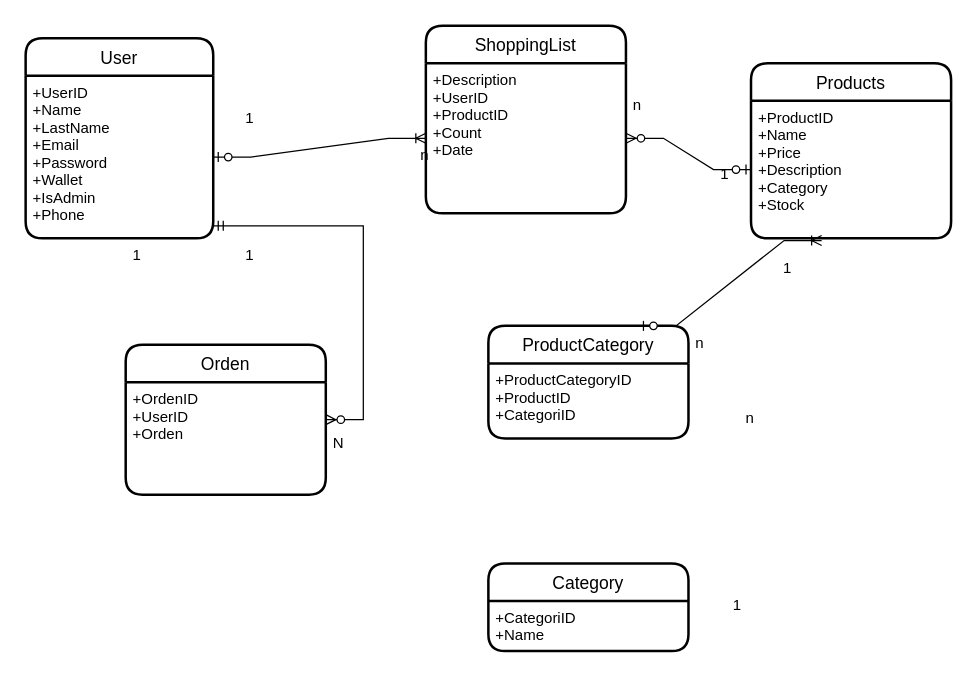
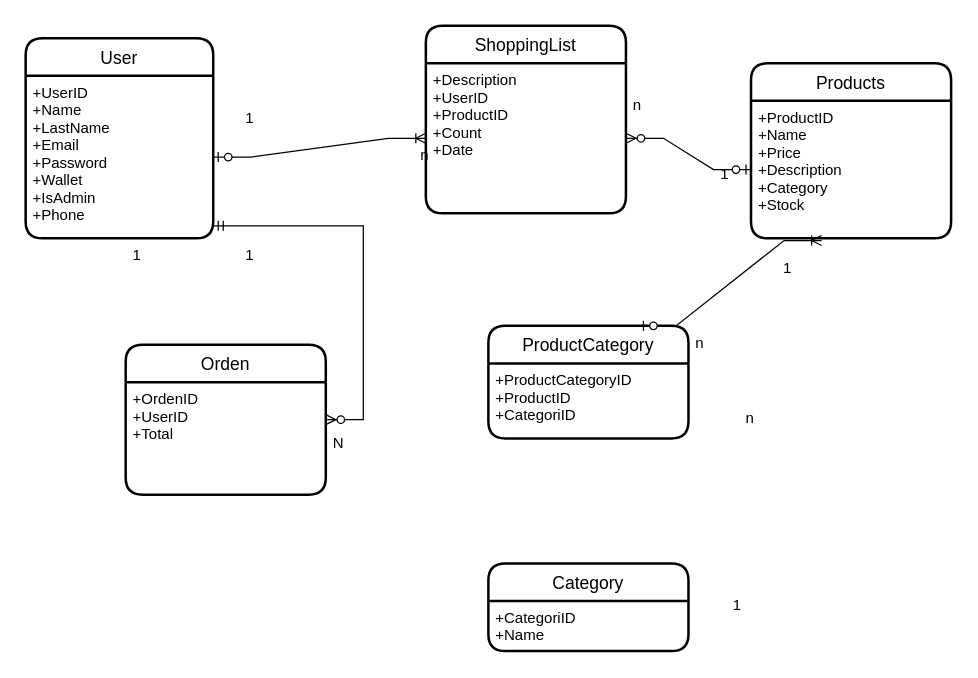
node "+OrdenID +UserID +Orden": label "+OrdenID +UserID +Orden" -> "+OrdenID +UserID +Total"
